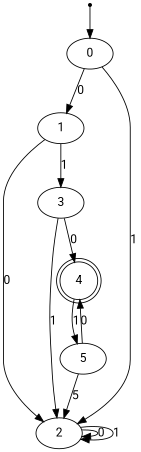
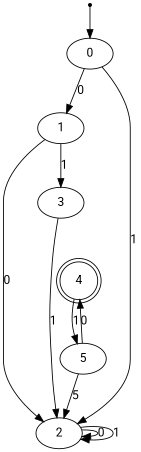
edge "3" -> "4": removed, label "0"
